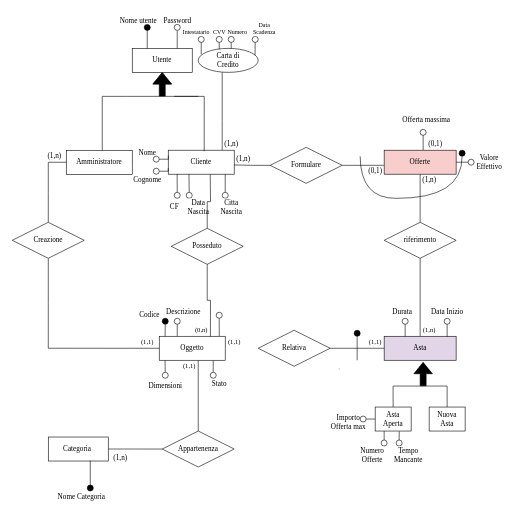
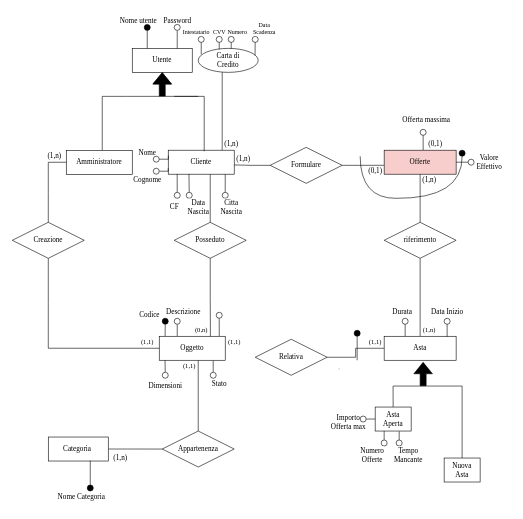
node "Posseduto": moved (207, 246) -> (210, 240)
node "Relativa": moved (294, 348) -> (291, 357)
node "Asta": fillcolor #e1d5e7 -> #ffffff
node "Nuova Asta": moved (447, 419) -> (462, 470)
